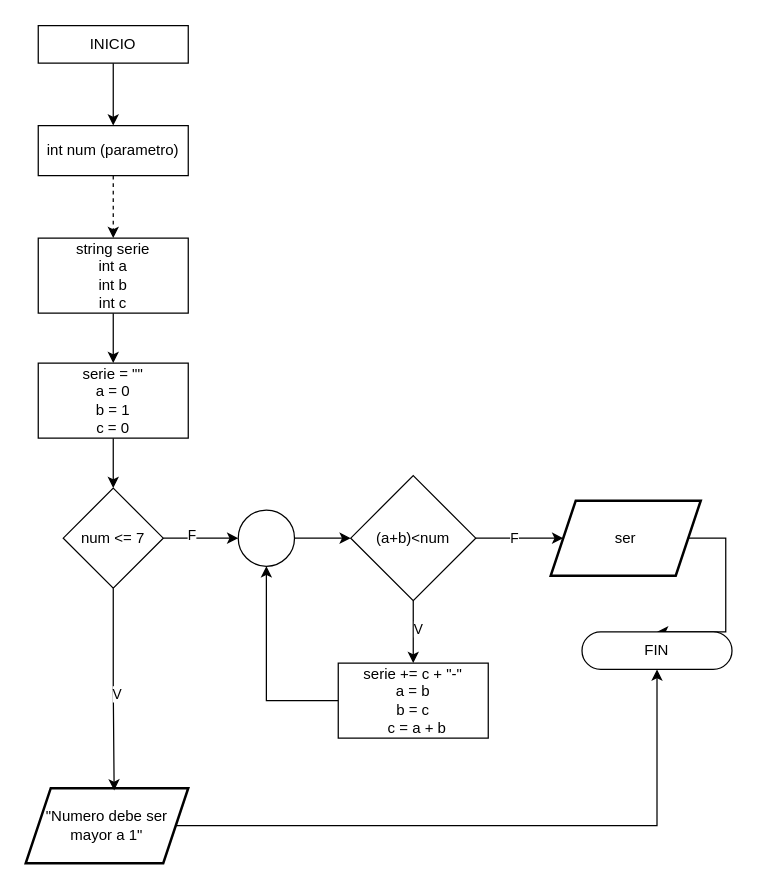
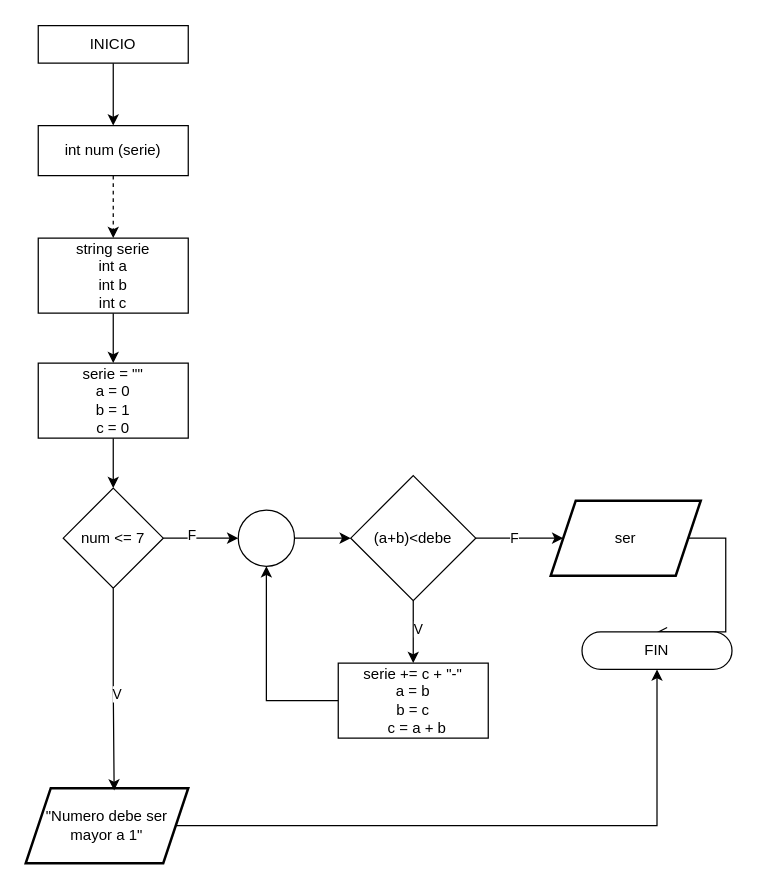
node "int num (parametro)": label "int num (parametro)" -> "int num (serie)"
node "(a+b)<num": label "(a+b)<num" -> "(a+b)<debe"
edge "ser" -> "FIN": arrowhead classic -> open
